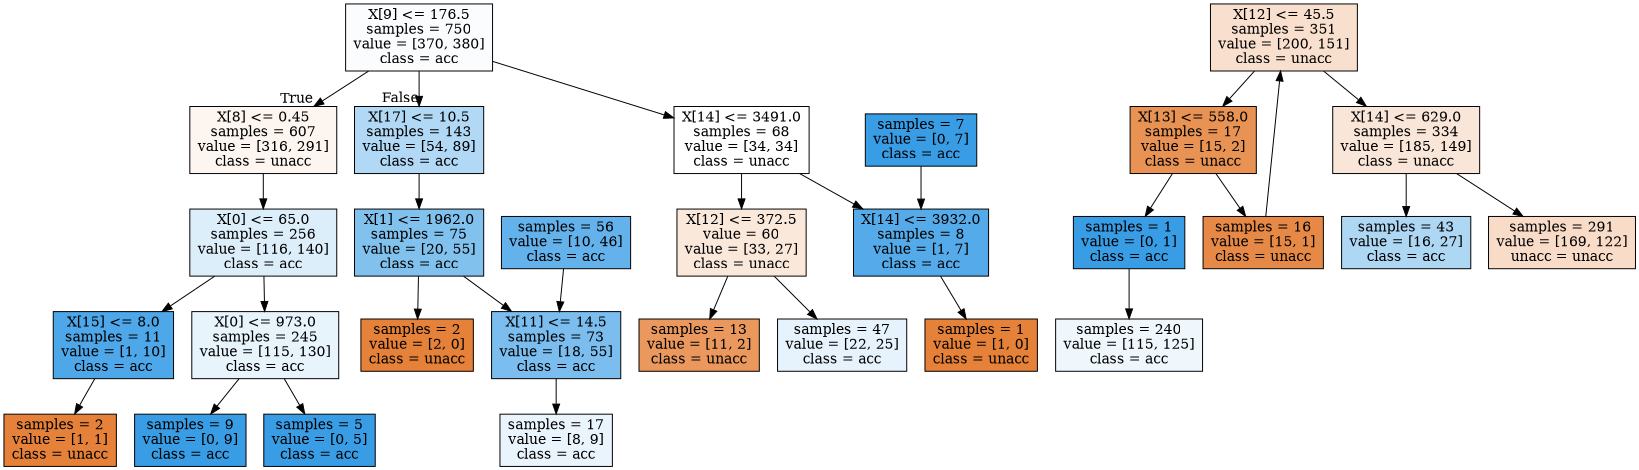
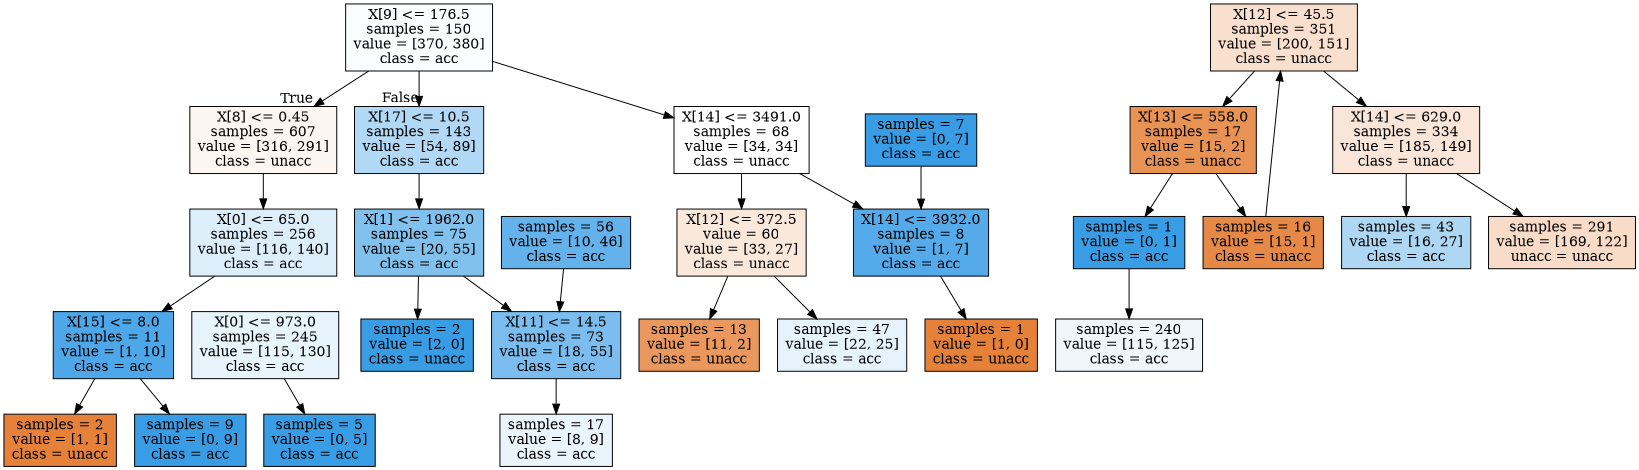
node "X[9] <= 176.5 samples = 750 value = [370, 380] class = acc": label "X[9] <= 176.5 samples = 750 value = [370, 380] class = acc" -> "X[9] <= 176.5 samples = 150 value = [370, 380] class = acc"
edge "X[0] <= 65.0 samples = 256 value = [116, 140] class = acc" -> "X[0] <= 973.0 samples = 245 value = [115, 130] class = acc": removed
node "samples = 2 value = [2, 0] class = unacc": fillcolor #e58139 -> #399de5
edge "X[0] <= 973.0 samples = 245 value = [115, 130] class = acc" -> "samples = 9 value = [0, 9] class = acc": now "X[15] <= 8.0 samples = 11 value = [1, 10] class = acc" -> "samples = 9 value = [0, 9] class = acc"
